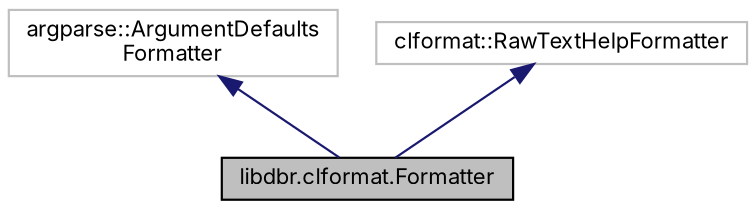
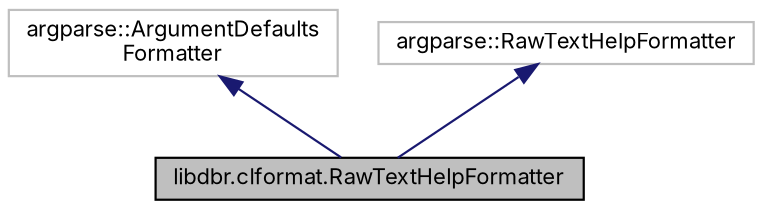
node "clformat::RawTextHelpFormatter": label "clformat::RawTextHelpFormatter" -> "argparse::RawTextHelpFormatter"
node "libdbr.clformat.Formatter": label "libdbr.clformat.Formatter" -> "libdbr.clformat.RawTextHelpFormatter"
